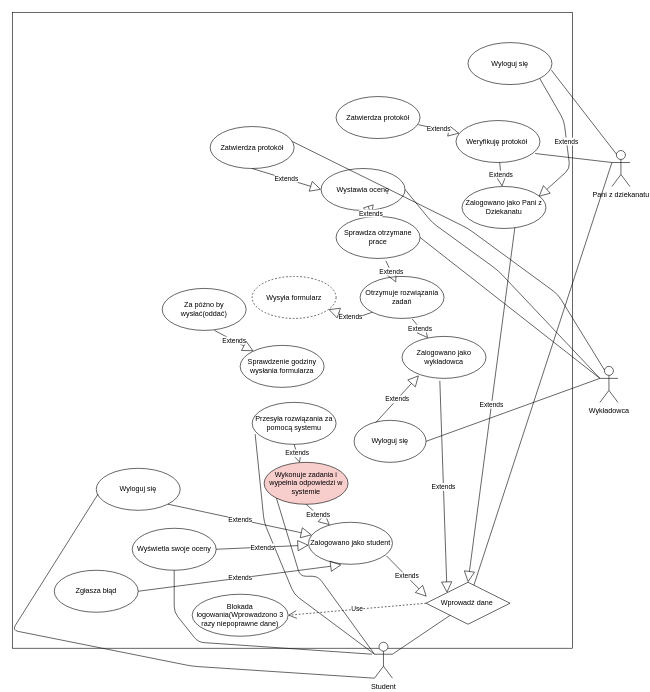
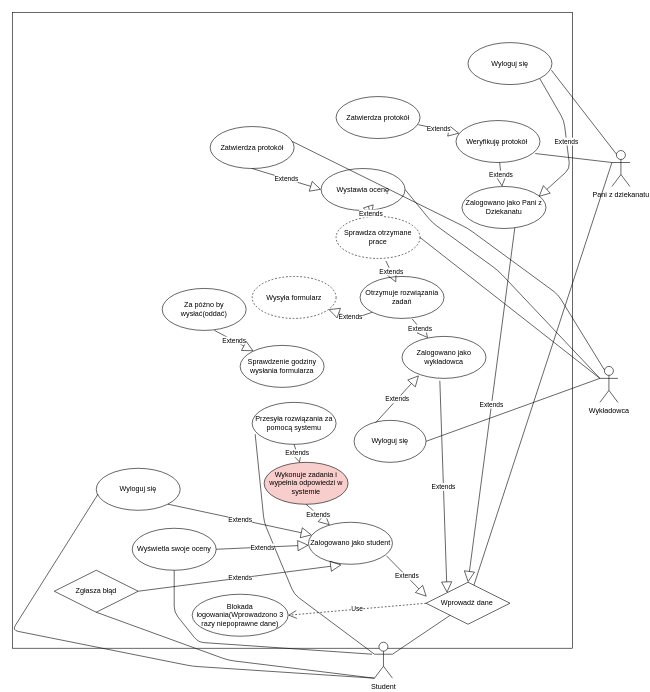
node "Sprawdza otrzymane prace": style solid -> dashed
edge "Wykonuje zadania i wypełnia odpowiedzi w systemie" -- "Student": removed
node "Zgłasza błąd": shape ellipse -> diamond
edge "Zgłasza błąd" -- "Student": added
